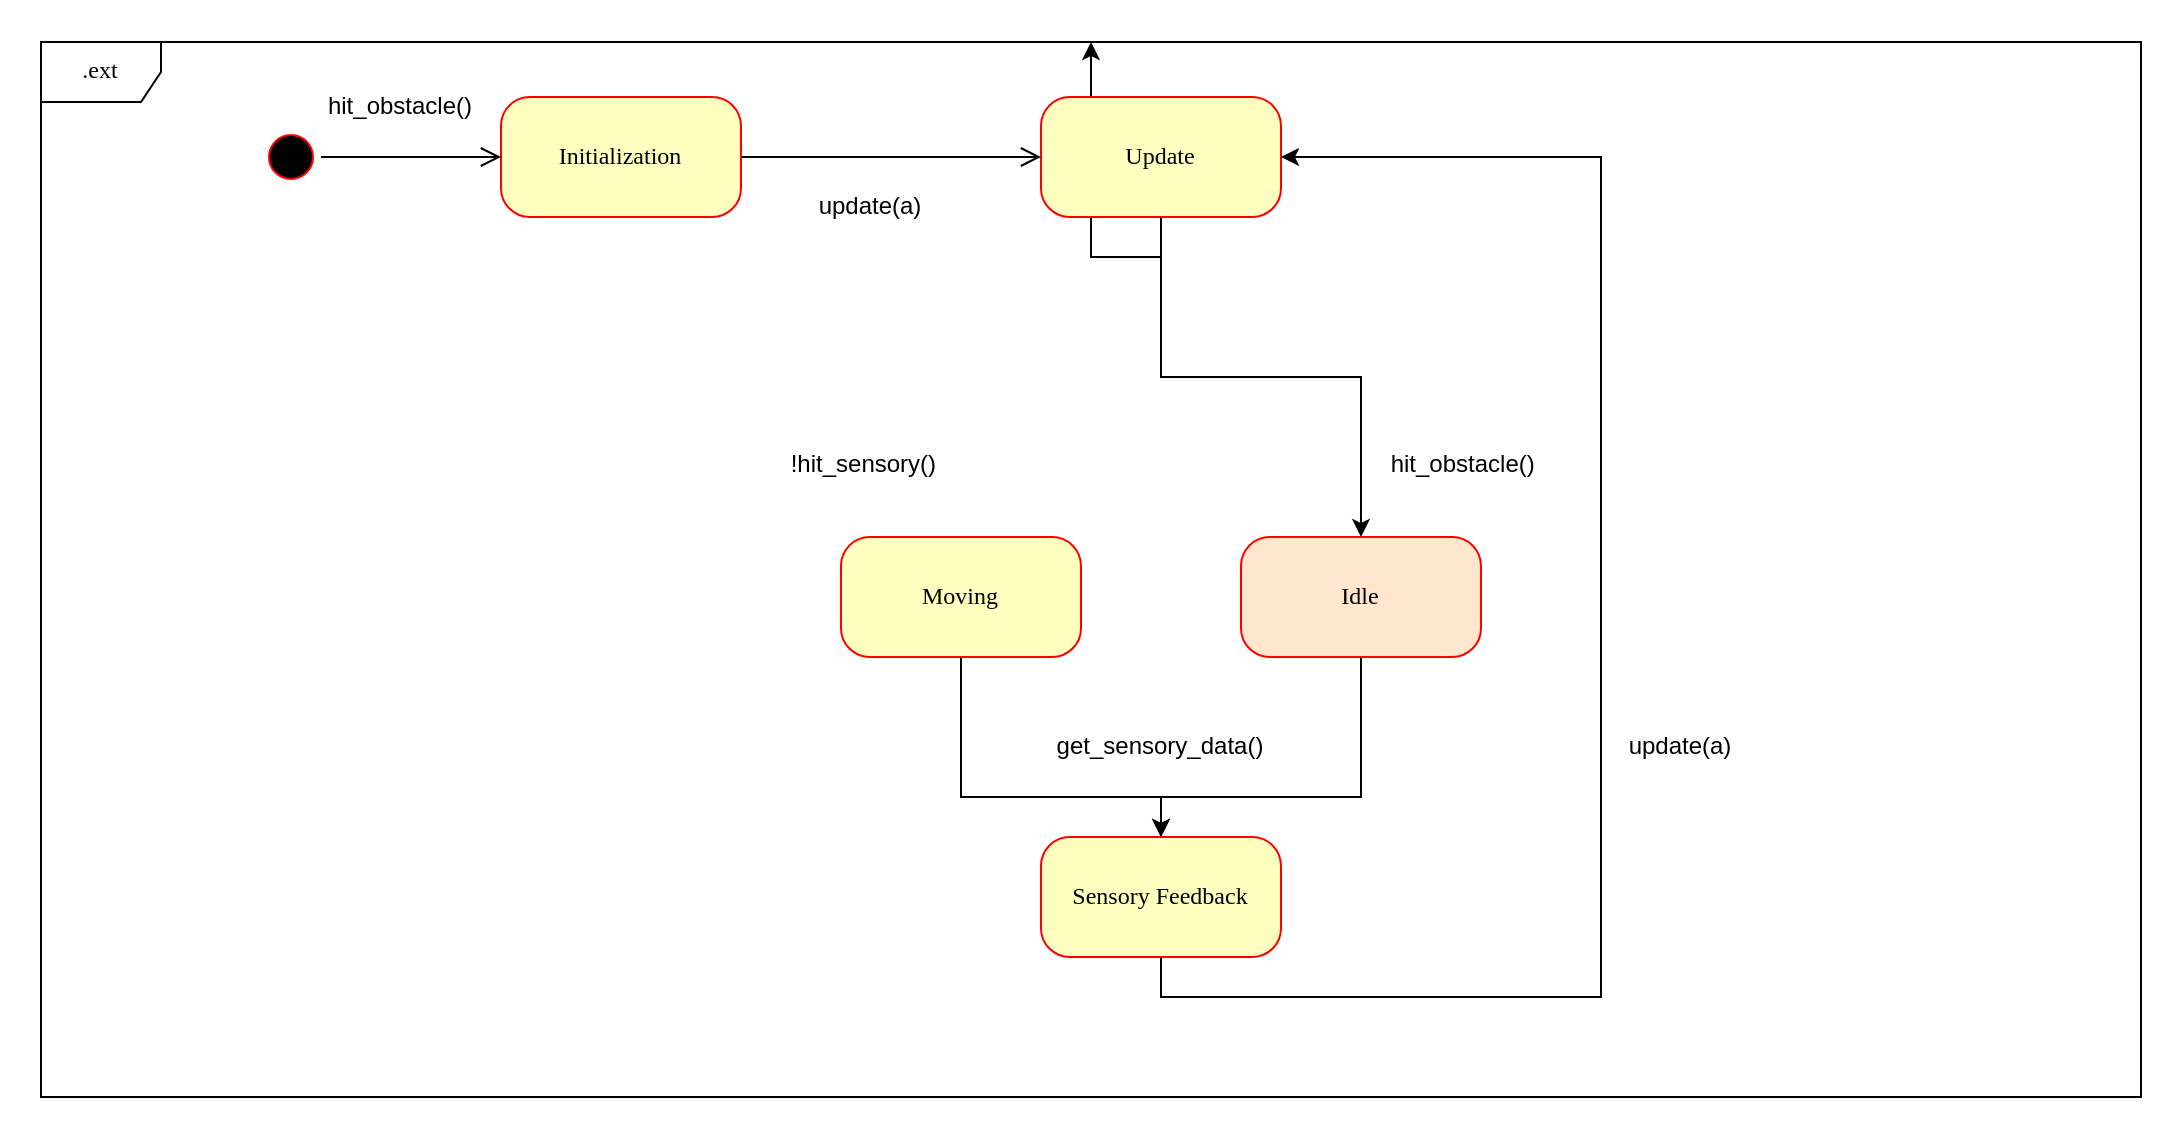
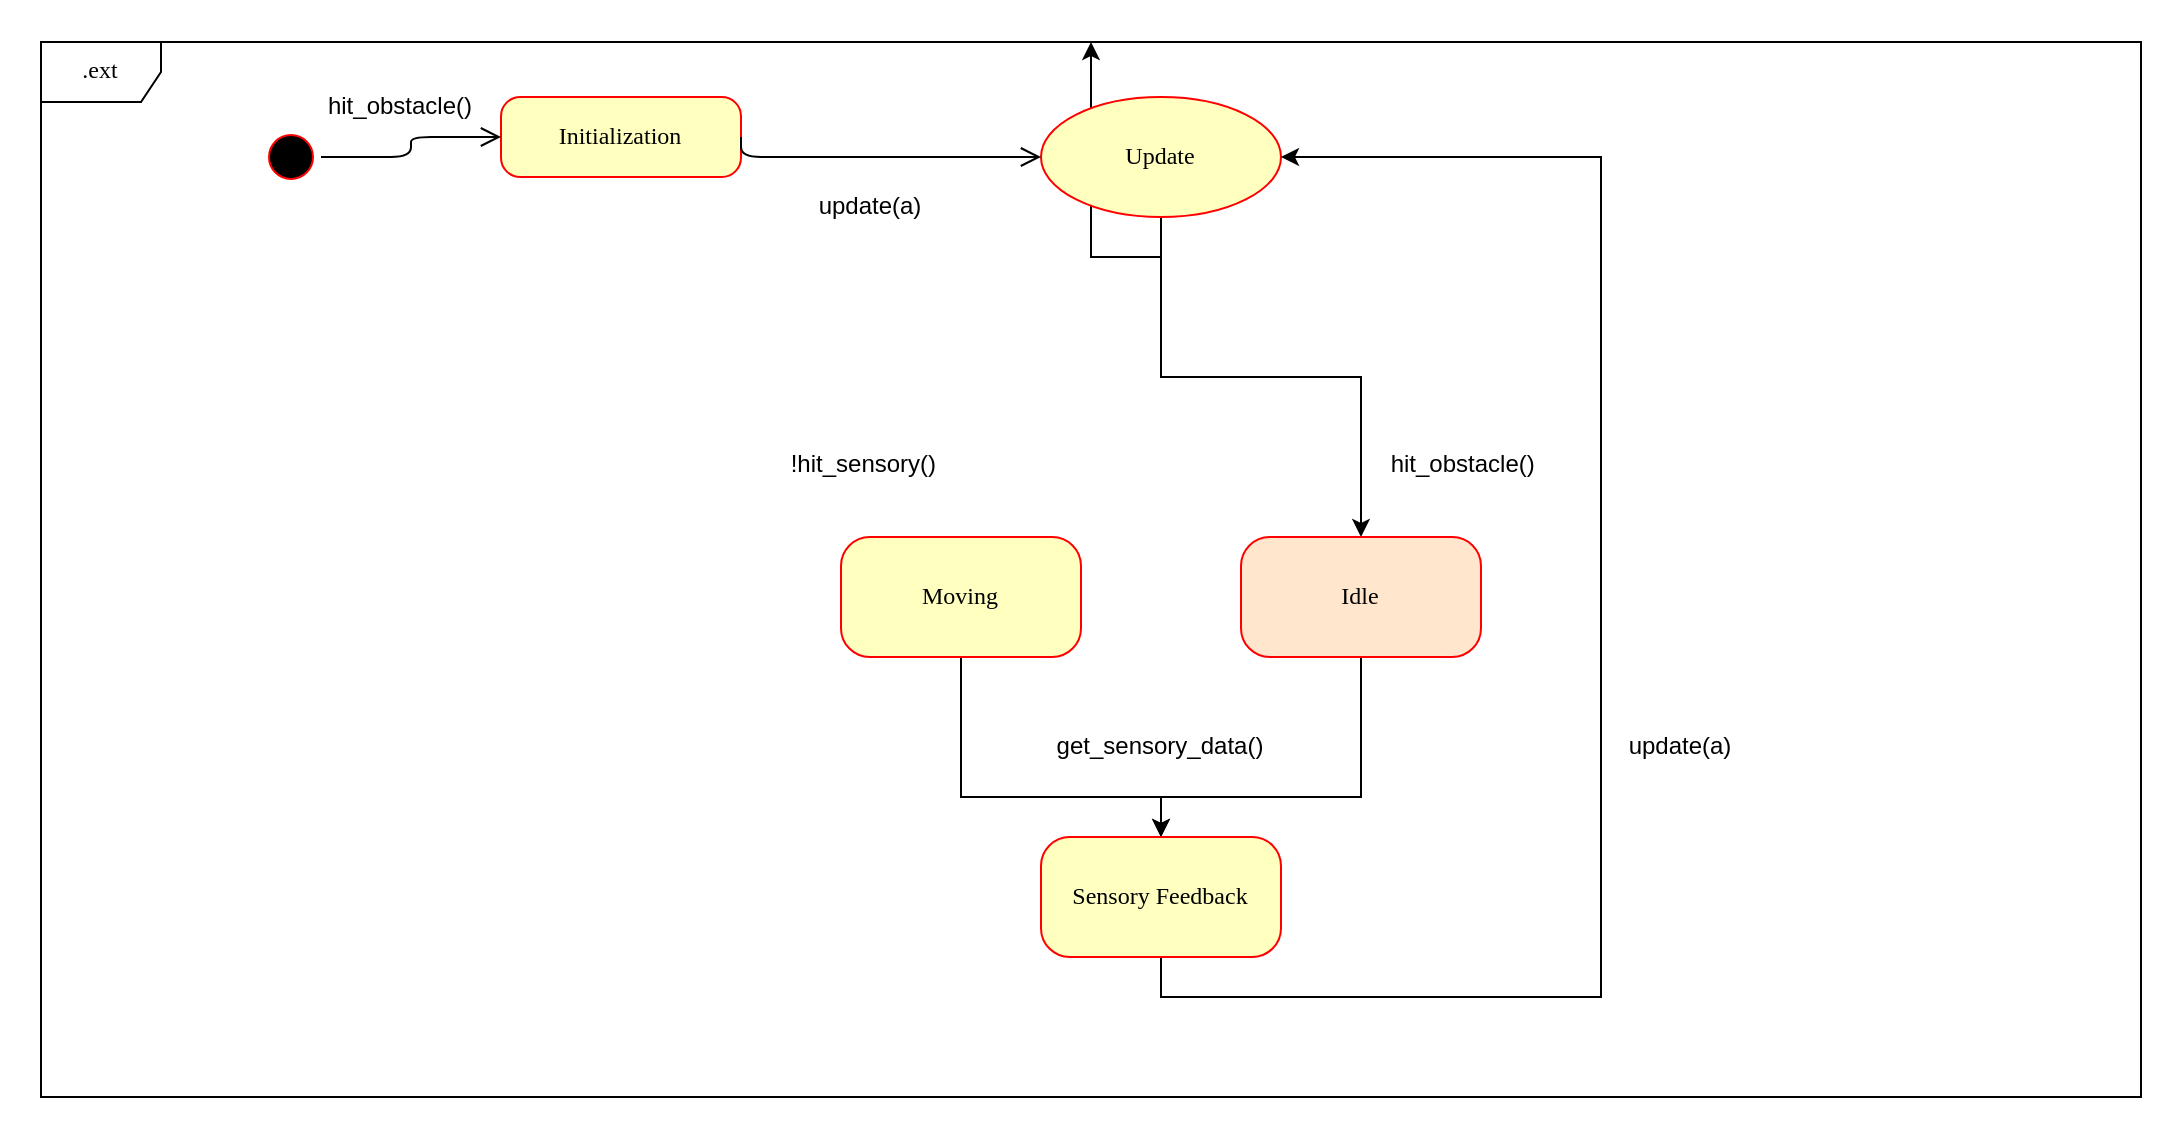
node "Initialization": size 240x120 -> 240x80
node "Update": shape rounded rectangle -> ellipse
